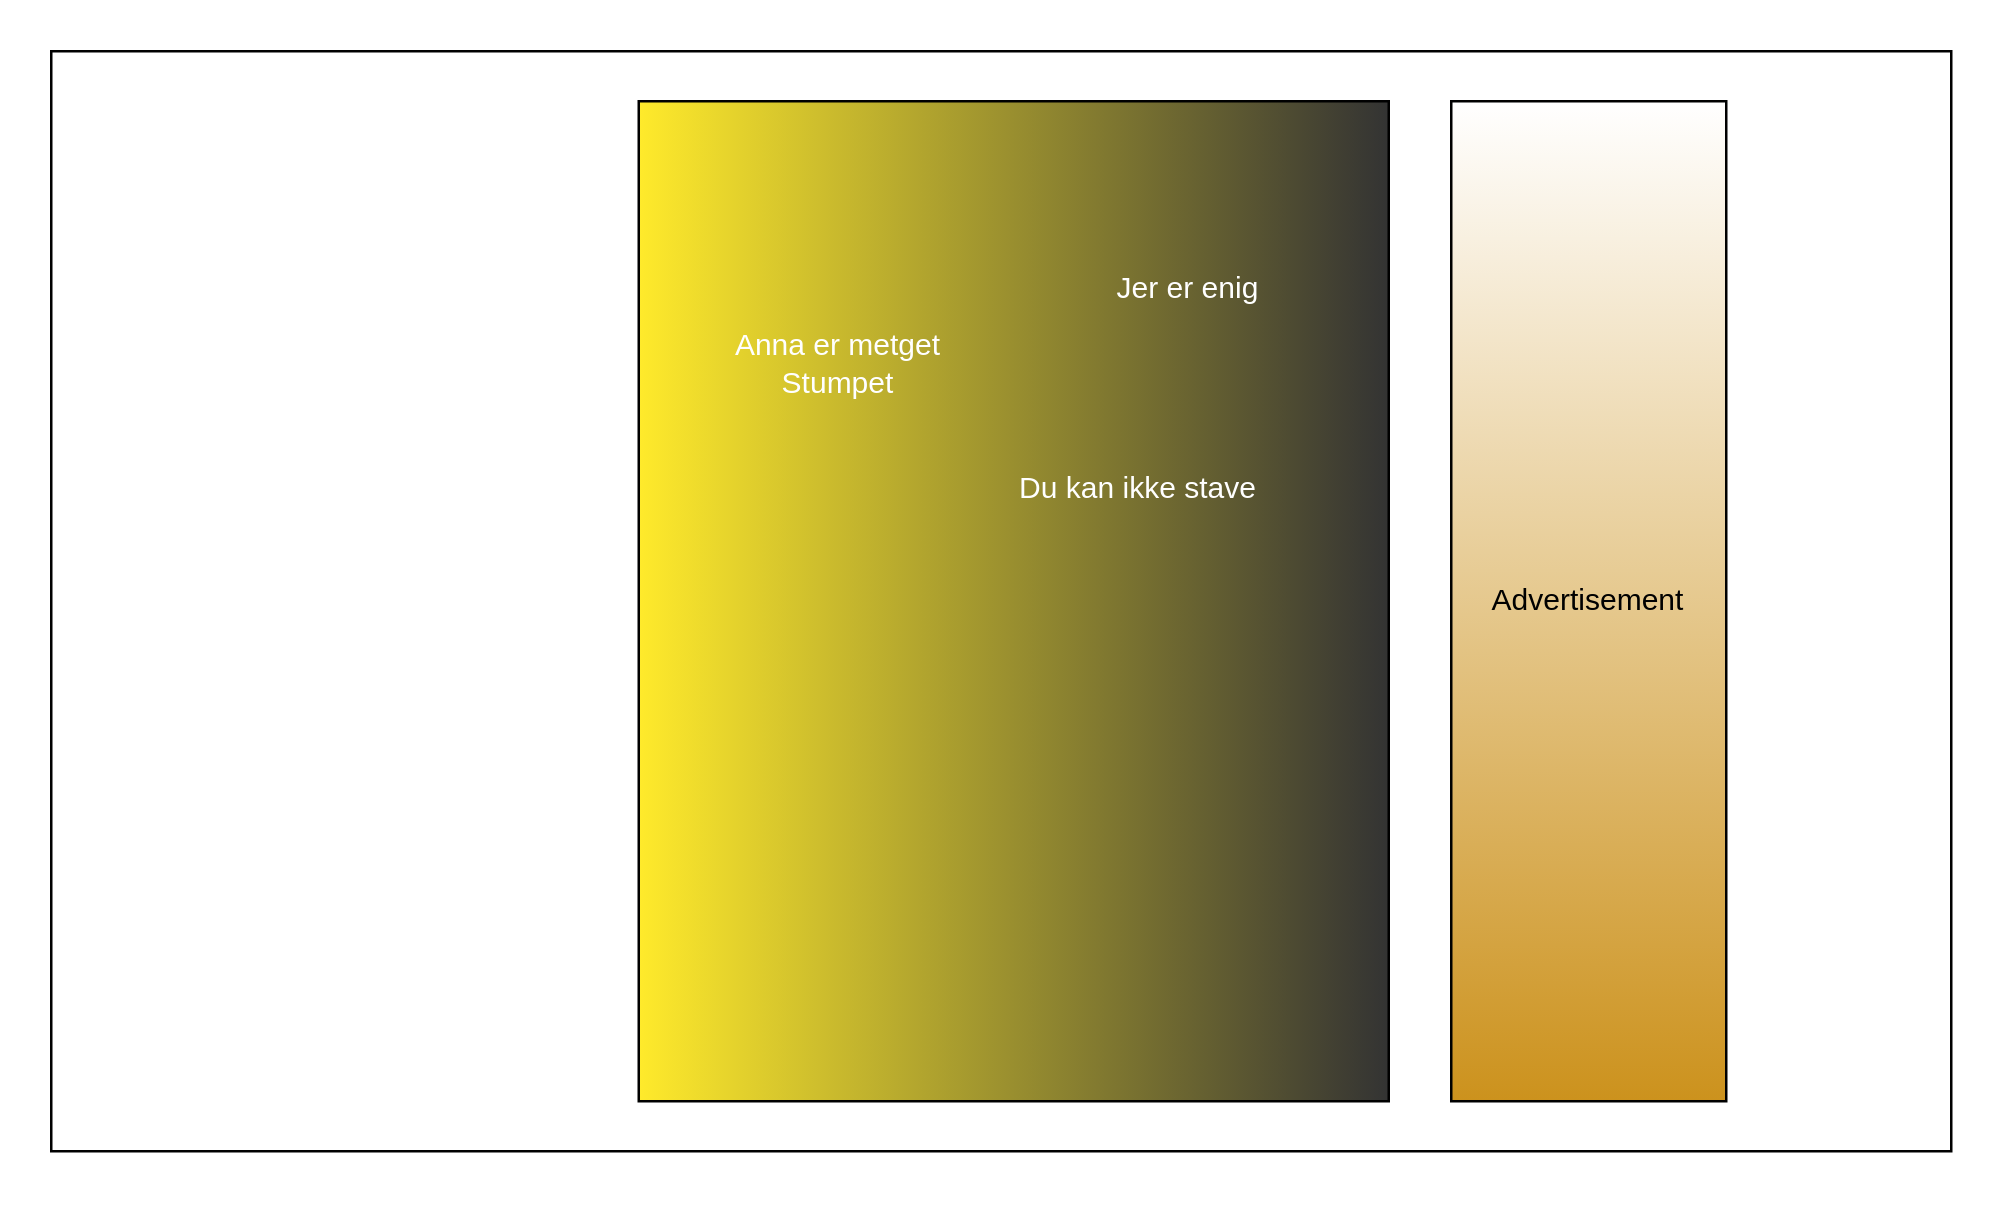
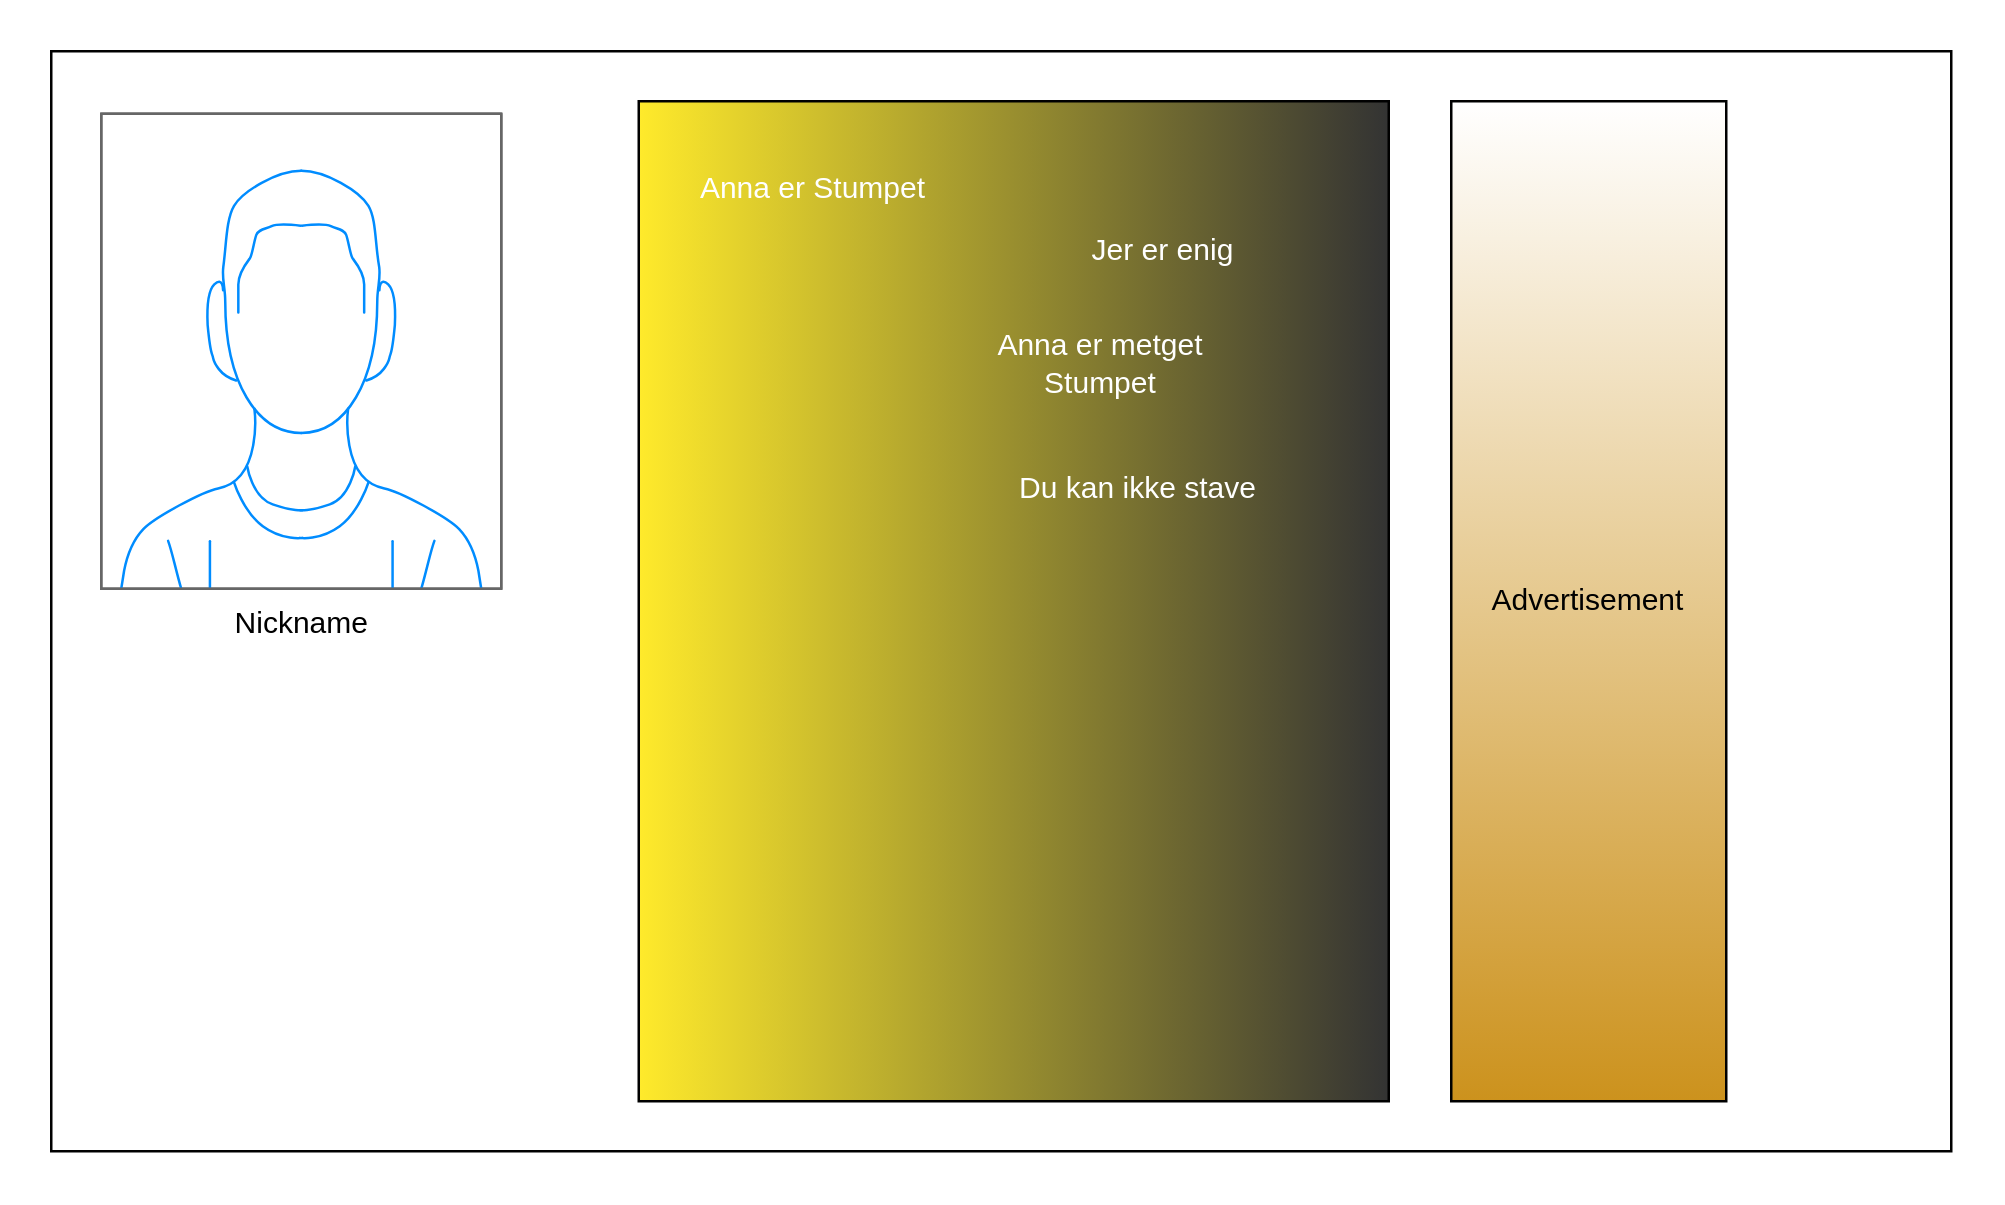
node "Anna er Stumpet": added
node "Jer er enig": moved (1189, 289) -> (1164, 251)
node "Nickname": added
node "Anna er metget Stumpet": moved (839, 364) -> (1101, 364)
